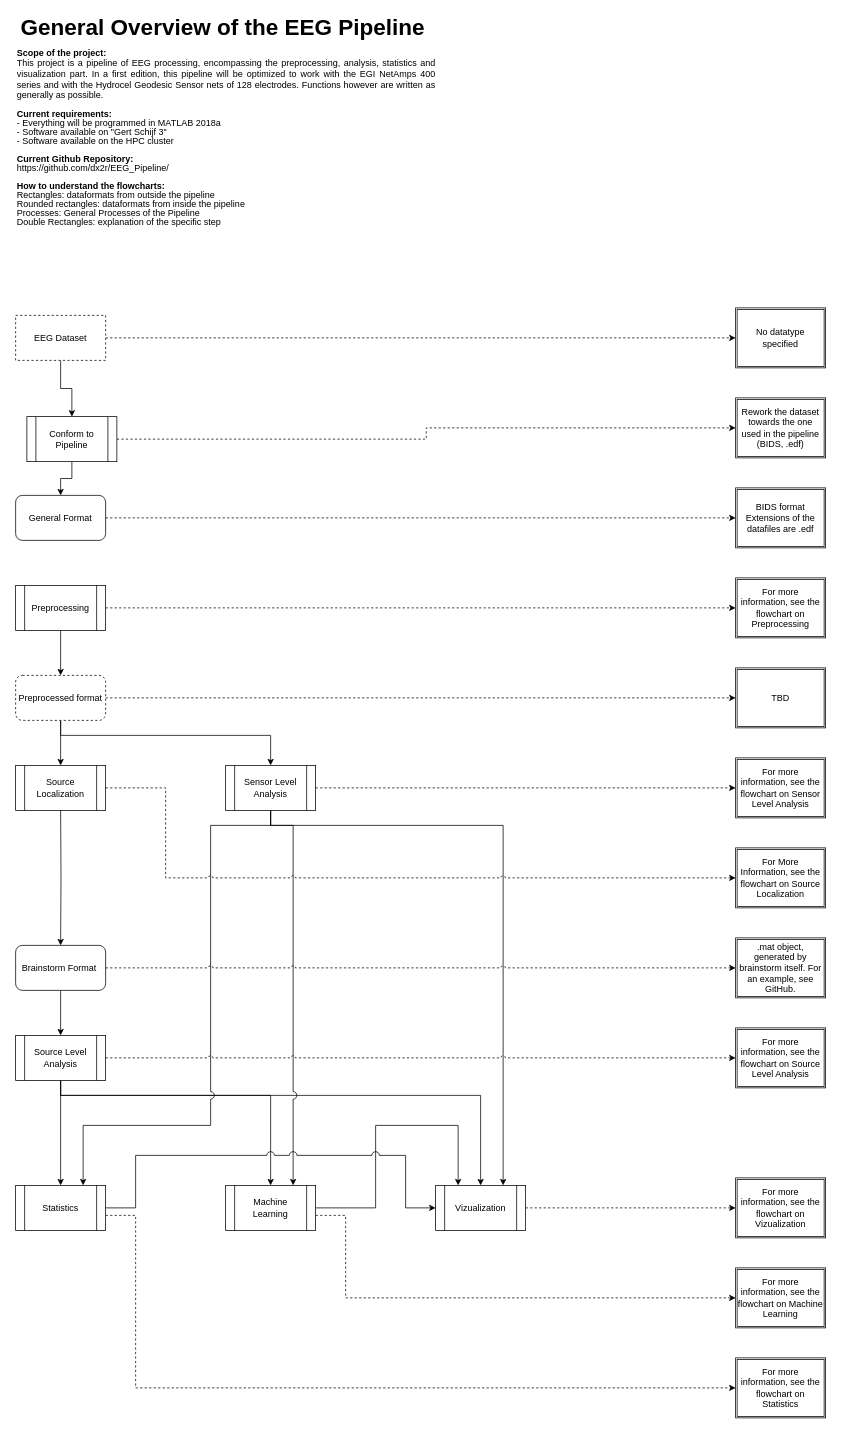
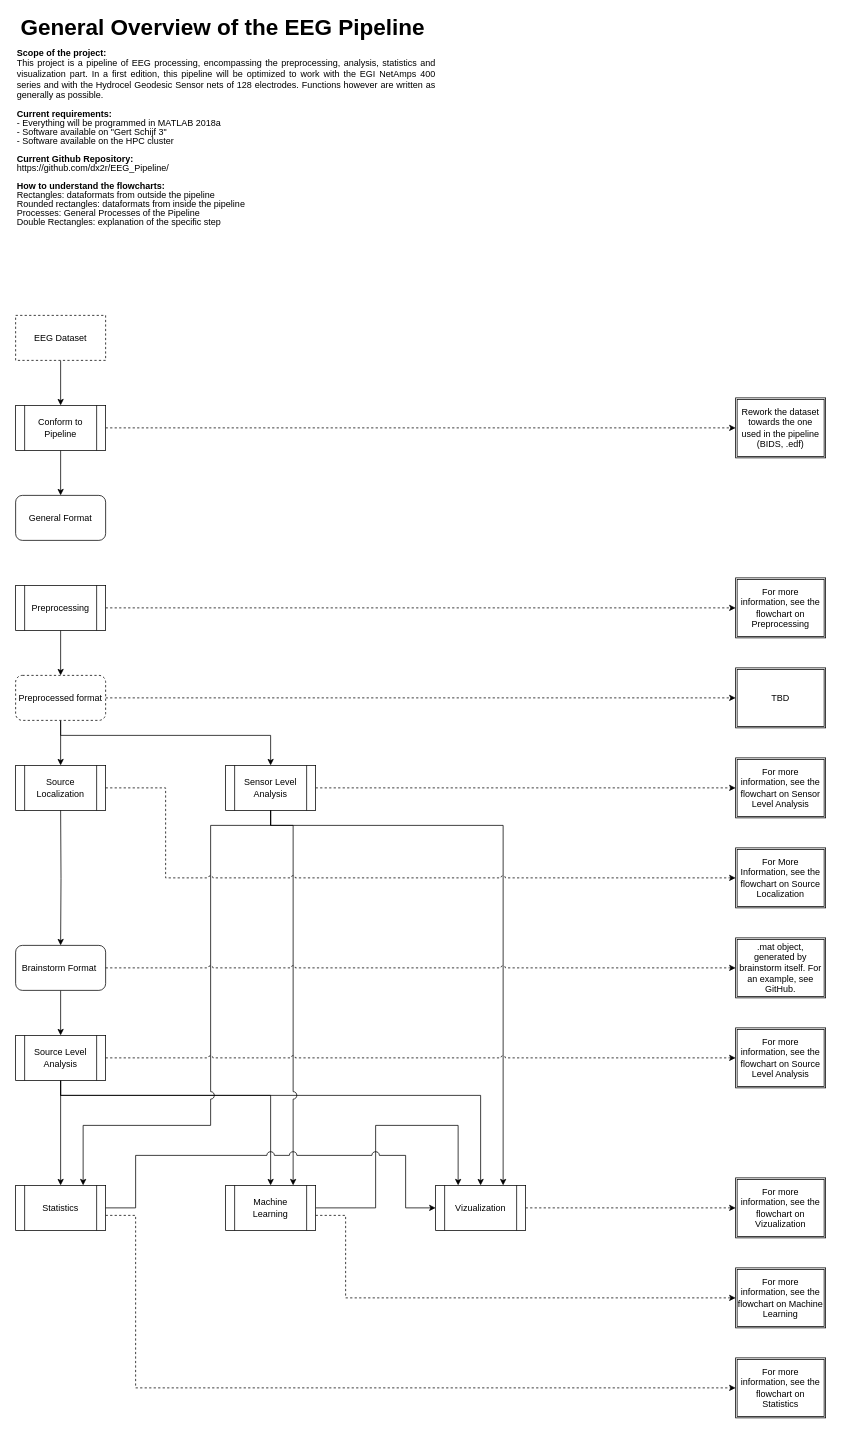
edge "EEG Dataset" -> "No datatype specified": removed
node "No datatype specified": removed
node "Conform to Pipeline": moved (72, 439) -> (60, 428)
edge "General Format" -> "BIDS format Extensions of the datafiles are .edf": removed
node "BIDS format Extensions of the datafiles are .edf": removed
